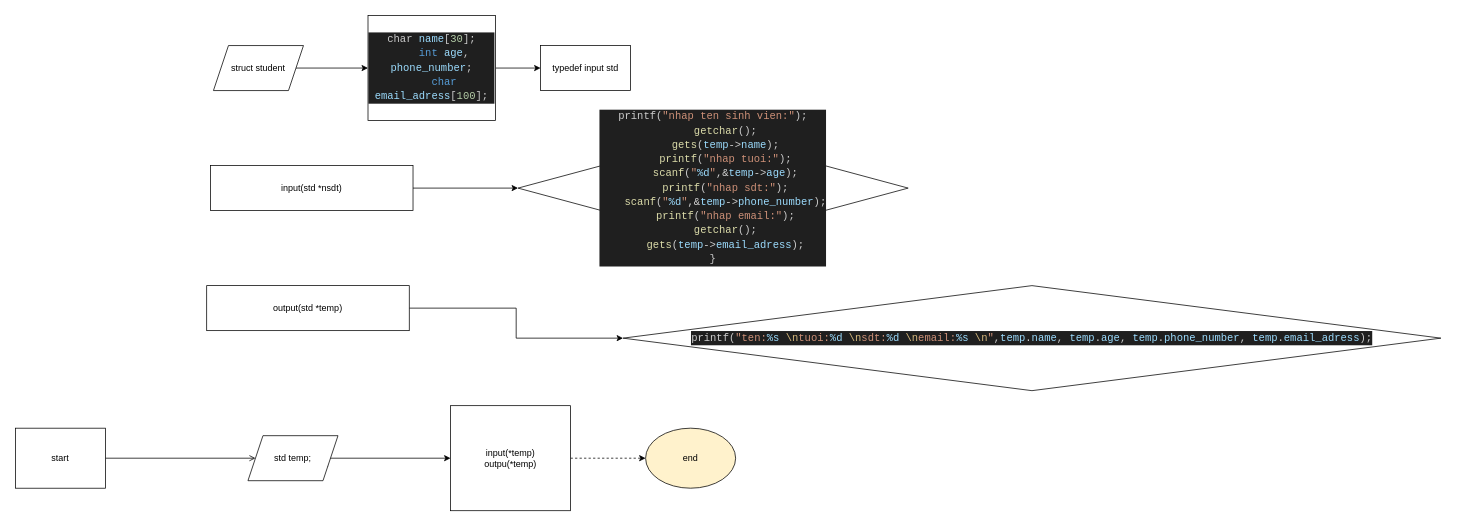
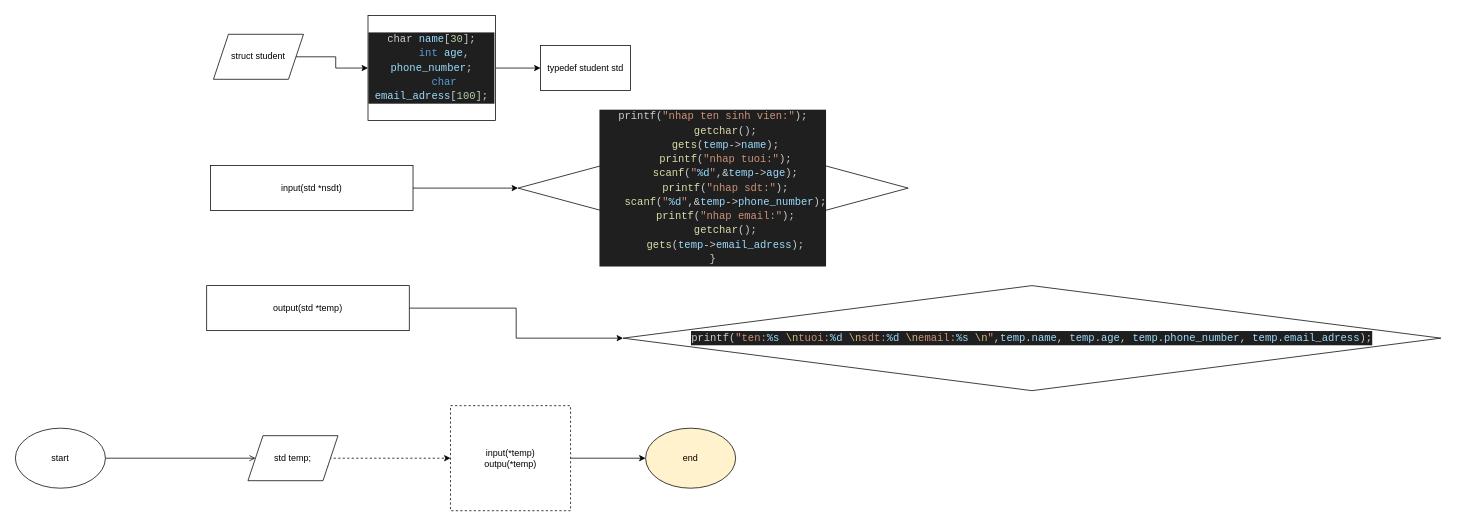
node "struct student": moved (258, 68) -> (258, 57)
node "typedef input std": label "typedef input std" -> "typedef student std"
node "start": shape rectangle -> ellipse
edge "std temp;" -> "input(*temp) outpu(*temp)": style solid -> dashed
node "input(*temp) outpu(*temp)": style solid -> dashed
edge "input(*temp) outpu(*temp)" -> "end": style dashed -> solid
